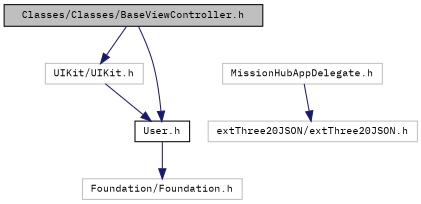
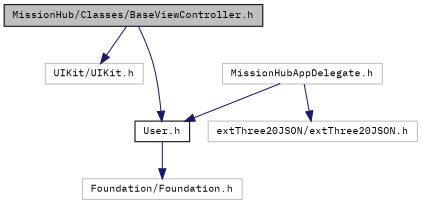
node "Classes/Classes/BaseViewController.h": label "Classes/Classes/BaseViewController.h" -> "MissionHub/Classes/BaseViewController.h"
edge "UIKit/UIKit.h" -> "User.h": now "MissionHubAppDelegate.h" -> "User.h"
